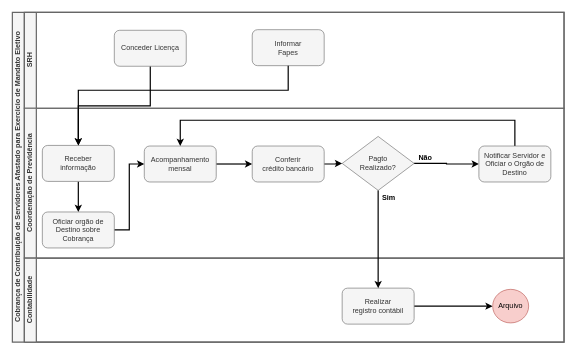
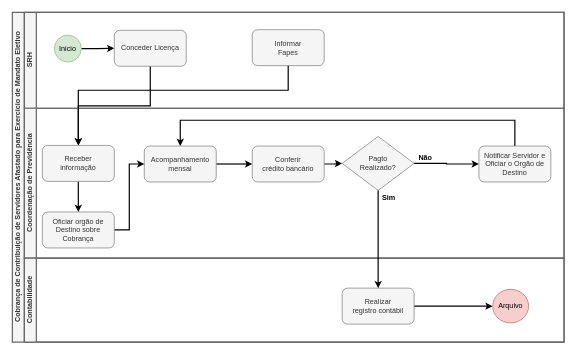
node "Inicio": added
edge "Inicio" -> "Conceder Licença": added
